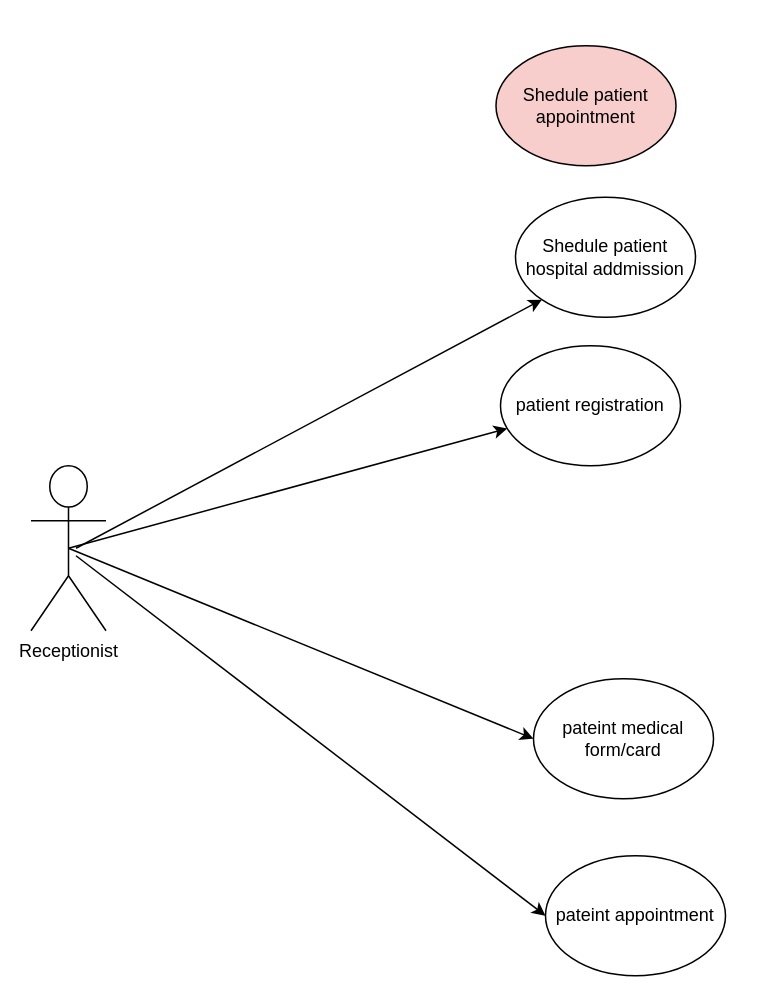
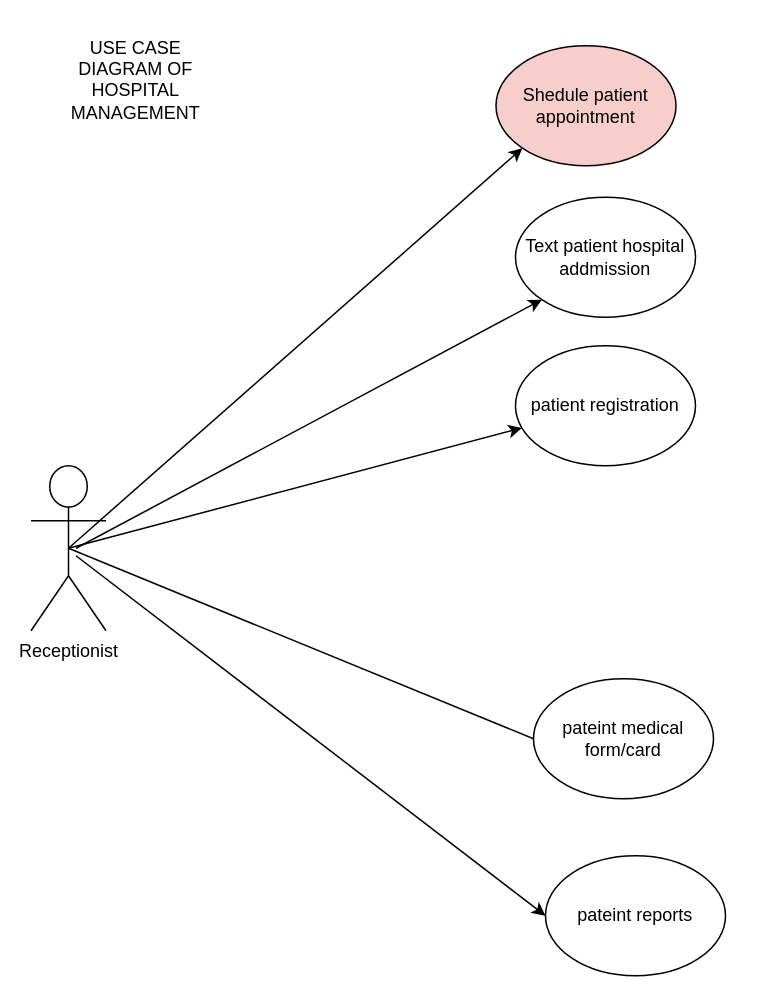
node "USE CASE DIAGRAM OF HOSPITAL MANAGEMENT": added
node "Shedule patient hospital addmission": label "Shedule patient hospital addmission" -> "Text patient hospital addmission"
edge "Receptionist" -> "Shedule patient appointment": added
node "patient registration": moved (590, 406) -> (605, 406)
edge "Receptionist" -> "pateint medical form/card": arrowhead classic -> none
node "pateint appointment": label "pateint appointment" -> "pateint reports"
